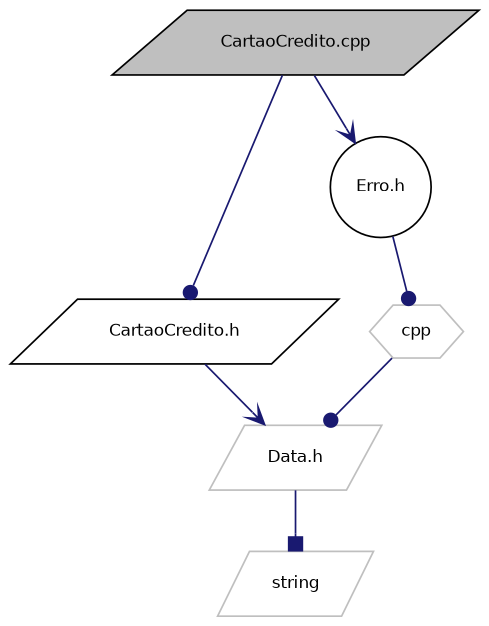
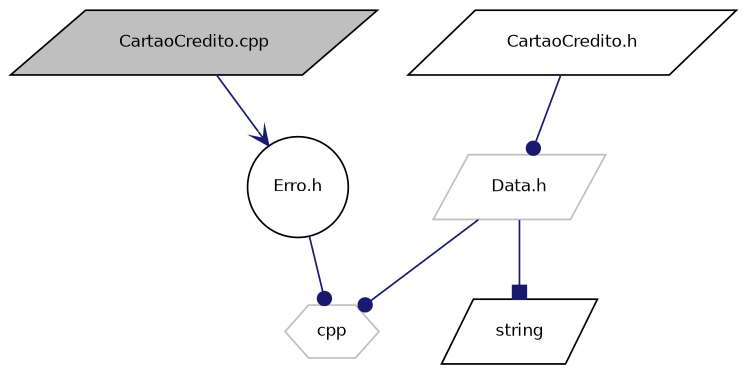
edge "CartaoCredito.cpp" -> "CartaoCredito.h": removed
edge "cpp" -> "Data.h": reversed
edge "CartaoCredito.h" -> "Data.h": arrowhead vee -> dot
node "string": color grey75 -> black
